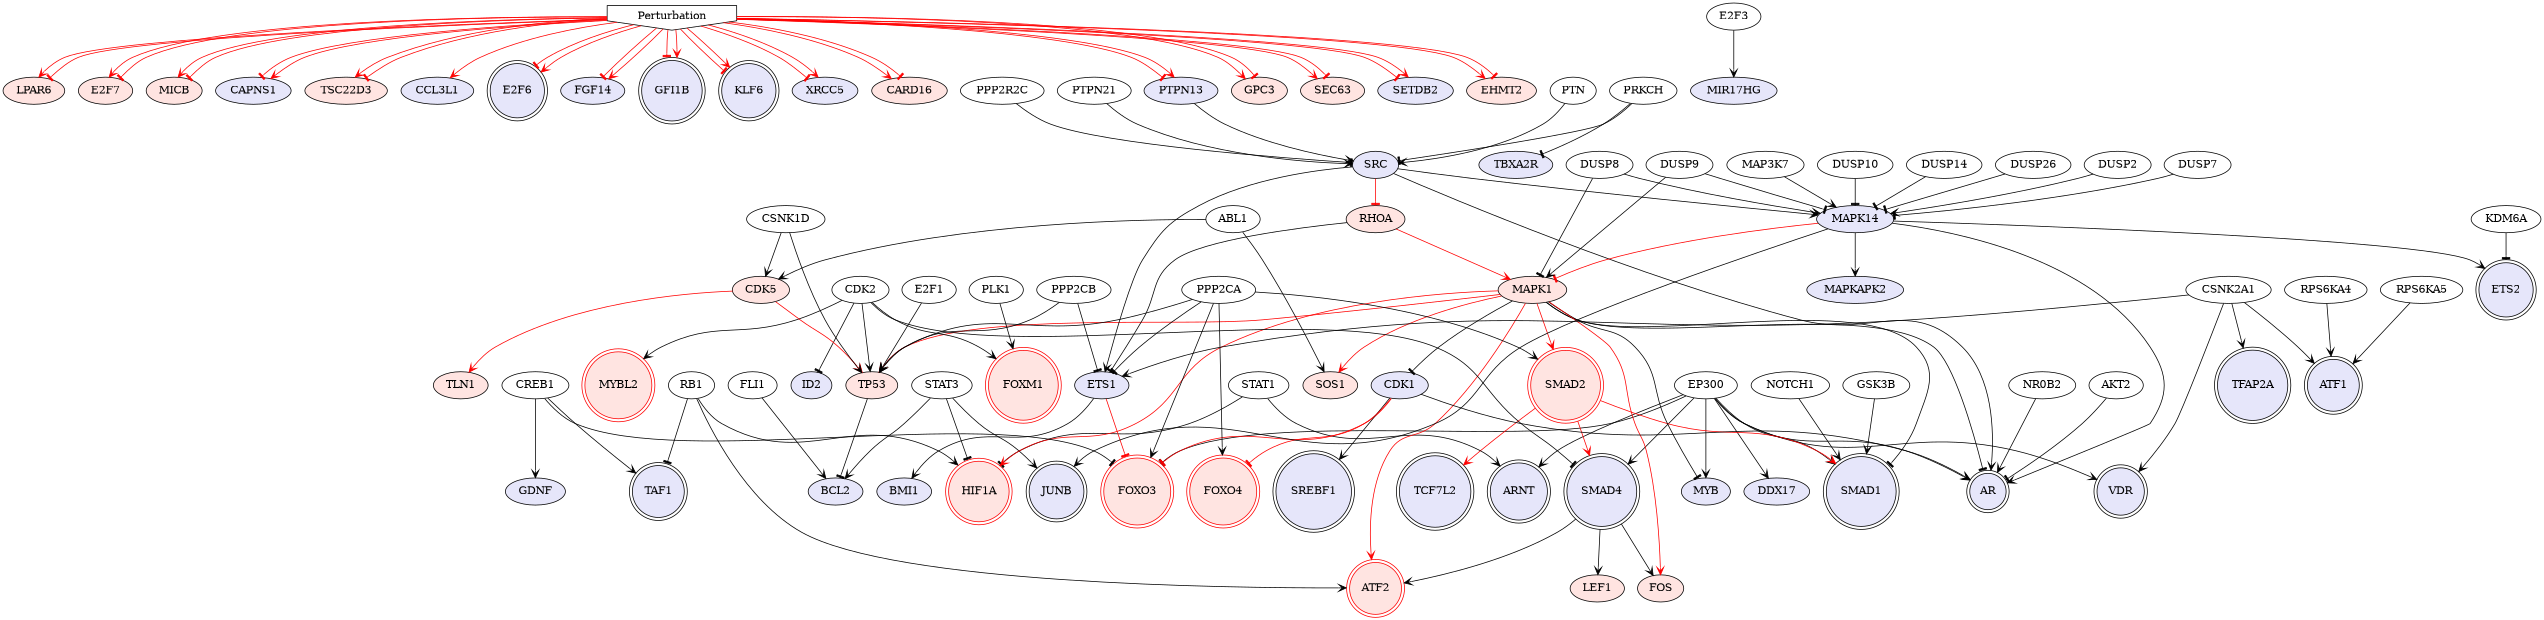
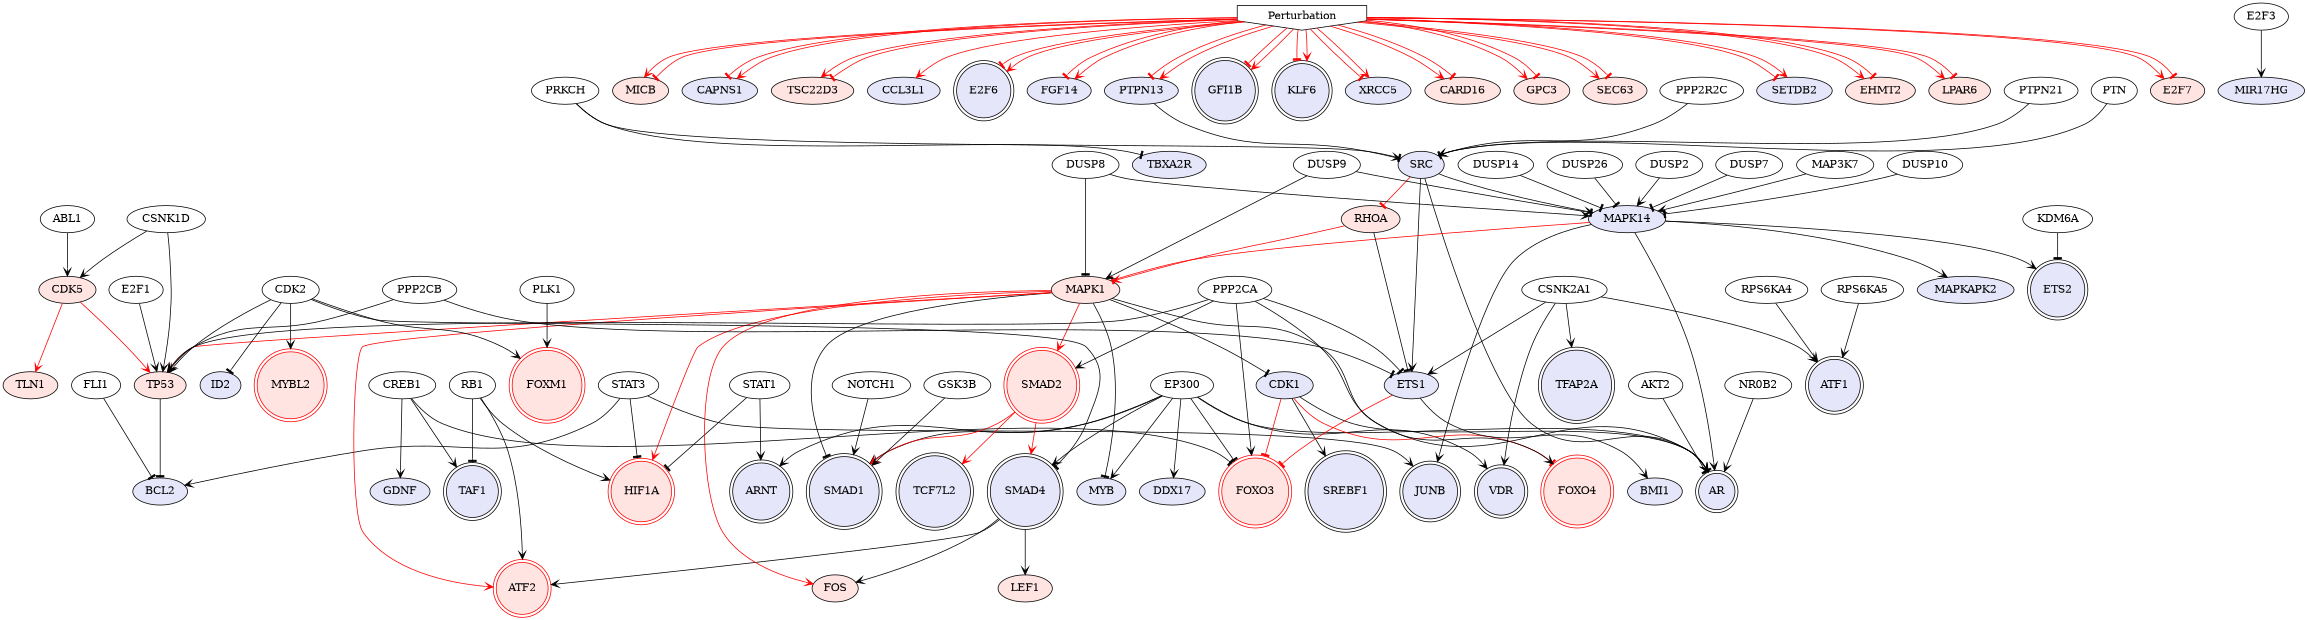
node "SOS1": removed
edge "FLI1" -> "BCL2": arrowhead vee -> tee
